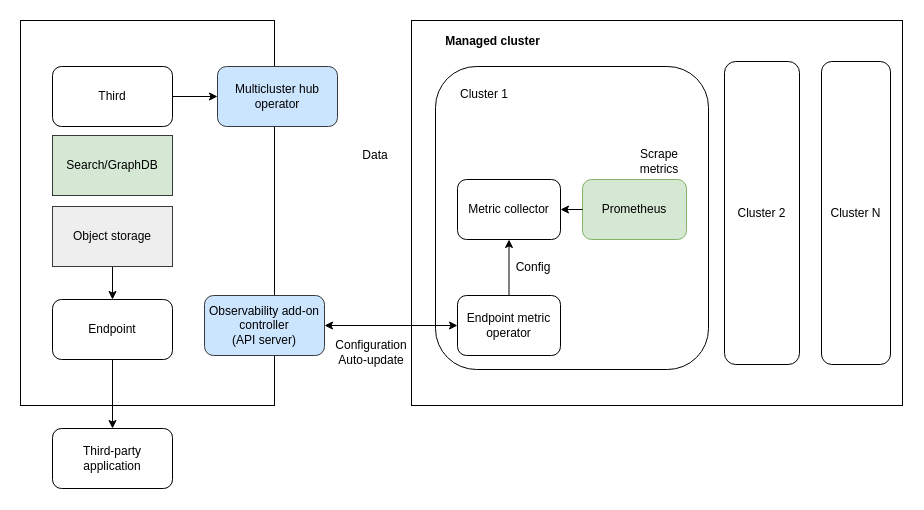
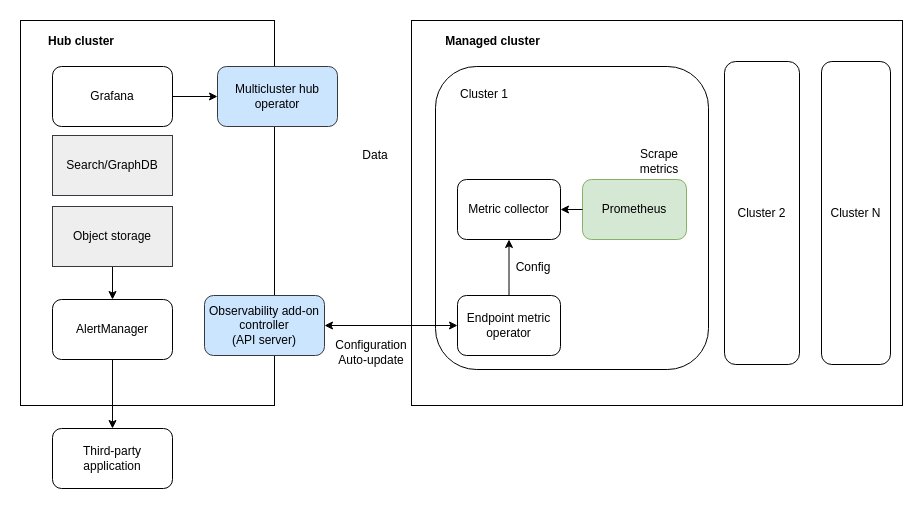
node "Hub cluster": added
node "Third": label "Third" -> "Grafana"
node "Search/GraphDB": fillcolor #d5e8d4 -> #eeeeee
node "Endpoint": label "Endpoint" -> "AlertManager"
